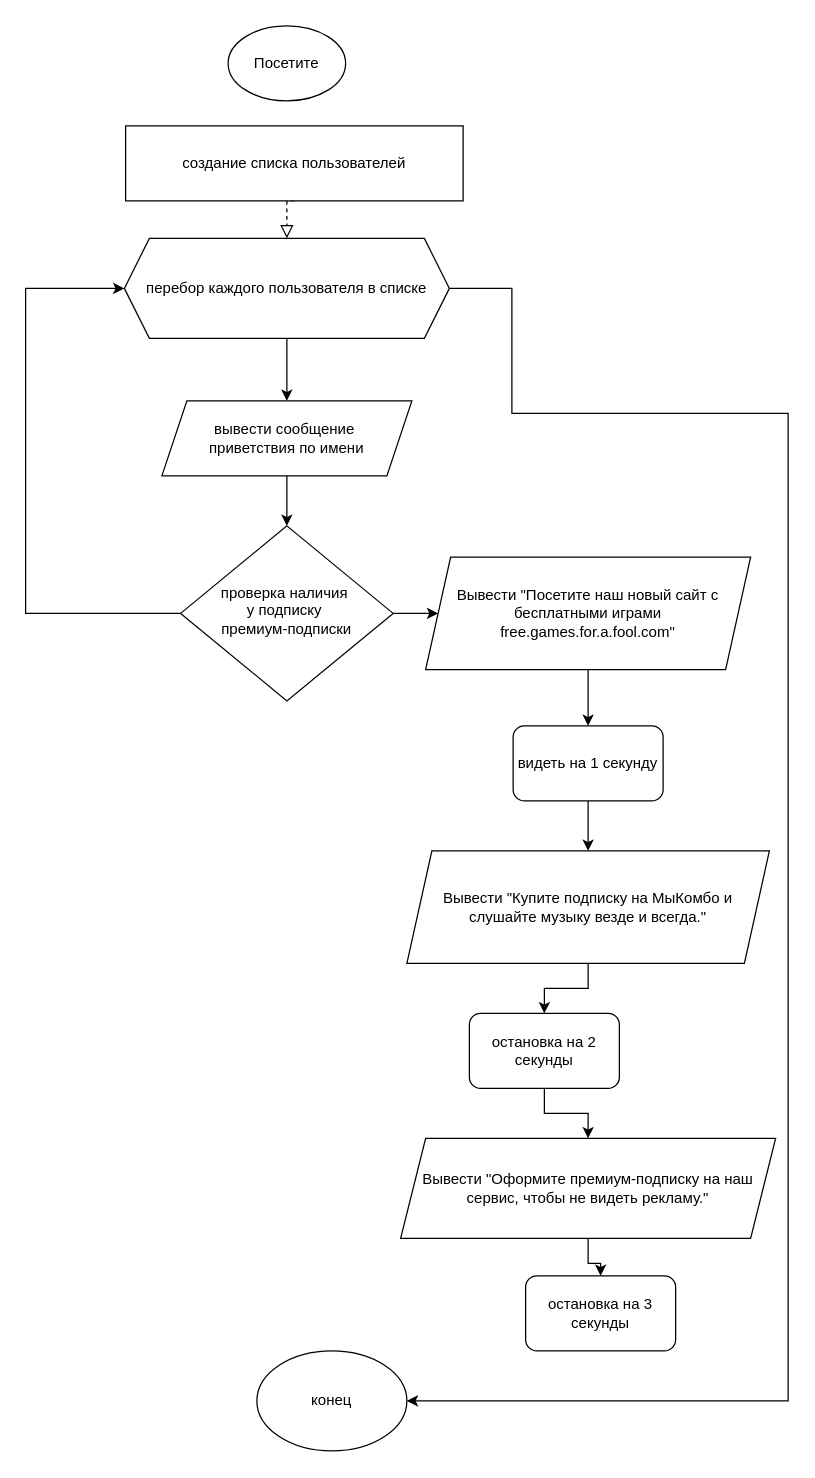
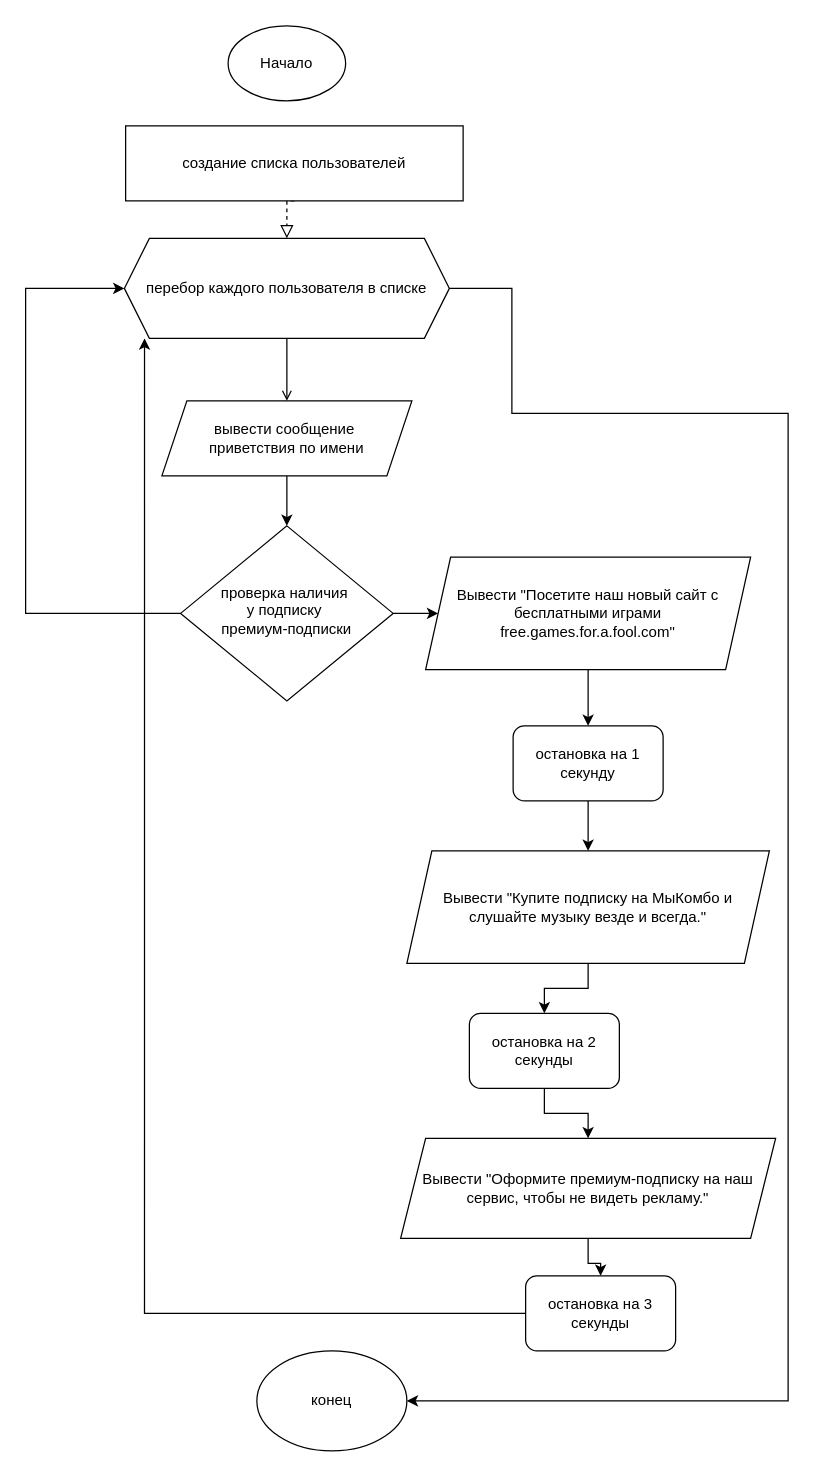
node "Посетите": label "Посетите" -> "Начало"
edge "перебор каждого пользователя в списке" -> "вывести сообщение приветствия по имени": arrowhead classic -> open
node "видеть на 1 секунду": label "видеть на 1 секунду" -> "остановка на 1 секунду"
edge "остановка на 3 секунды" -> "перебор каждого пользователя в списке": added
